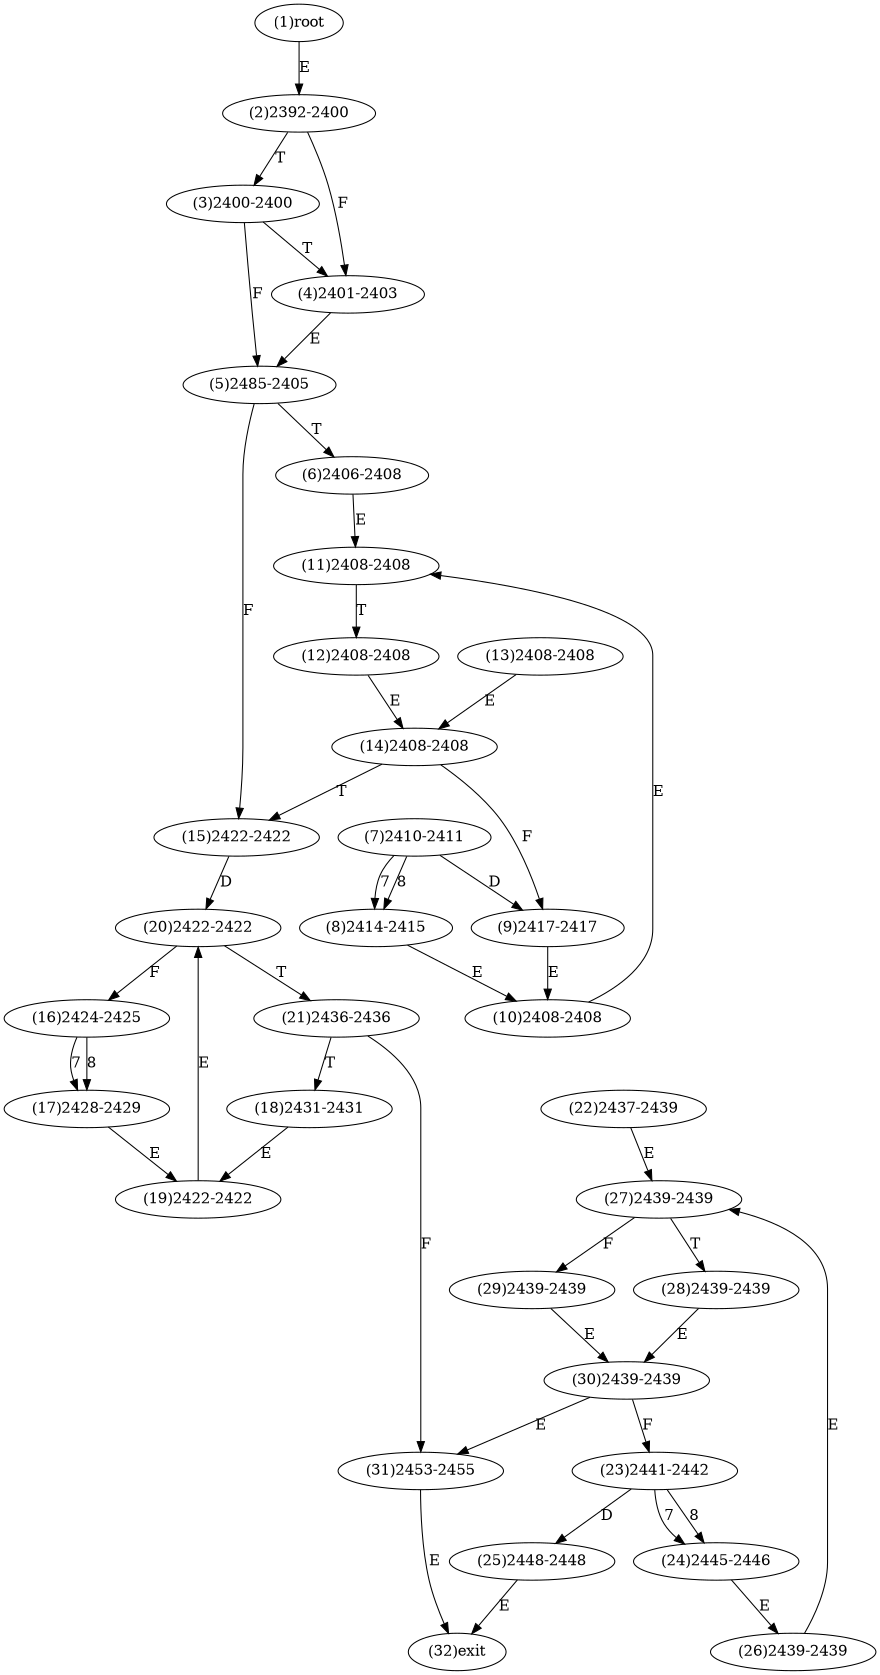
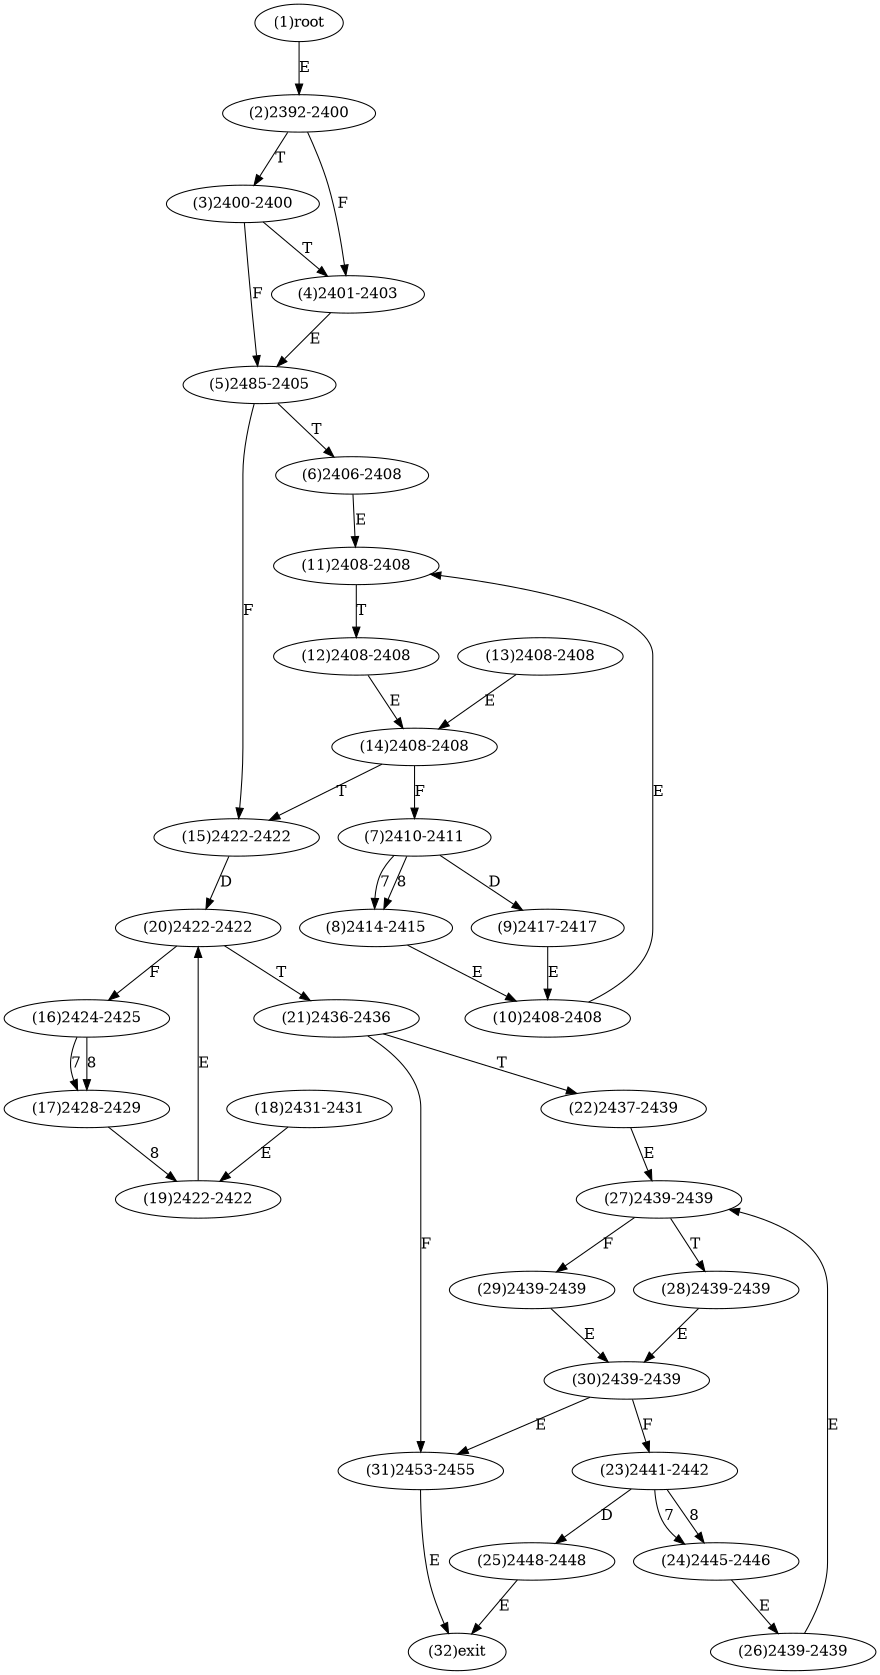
edge "(14)2408-2408" -> "(9)2417-2417": now "(14)2408-2408" -> "(7)2410-2411"
edge "(21)2436-2436" -> "(18)2431-2431": now "(21)2436-2436" -> "(22)2437-2439"
edge "(17)2428-2429" -> "(19)2422-2422": label "E" -> "8"
